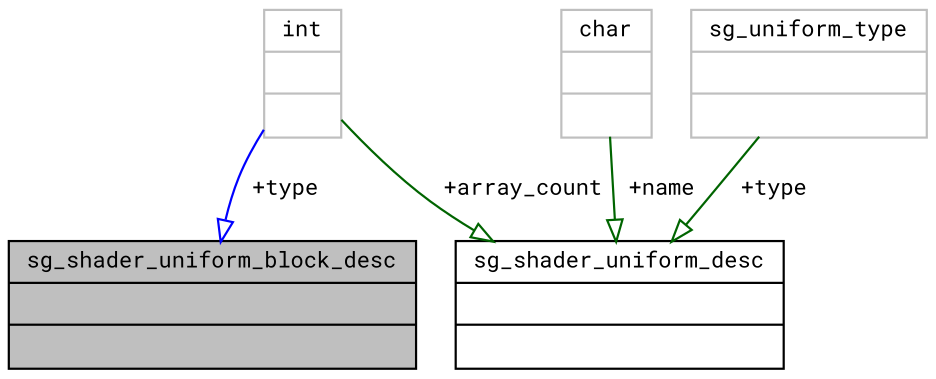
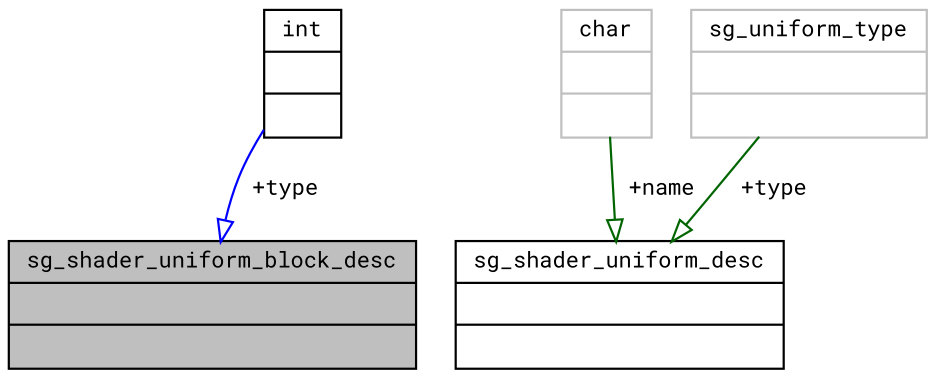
node "int": color grey75 -> black
edge "int" -> "sg_shader_uniform_desc": removed, label "+array_count"
